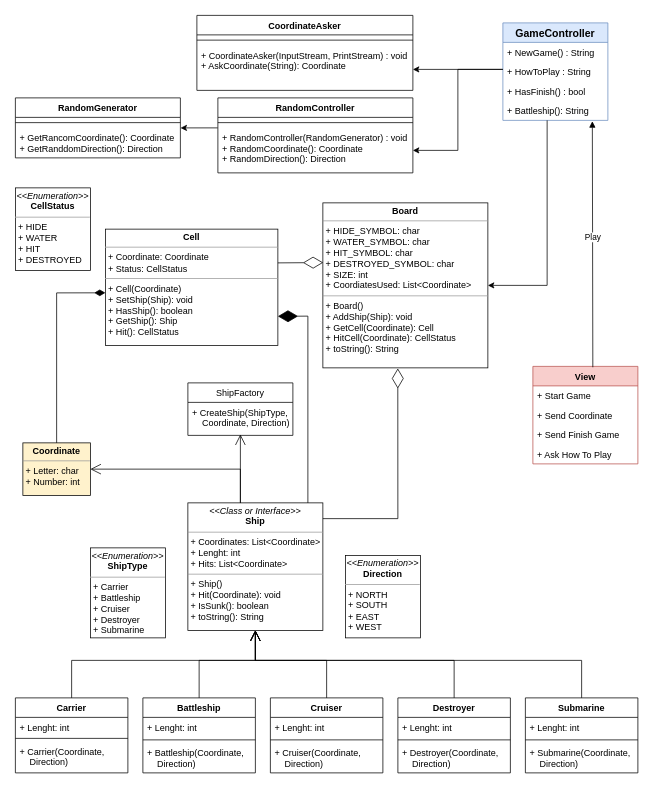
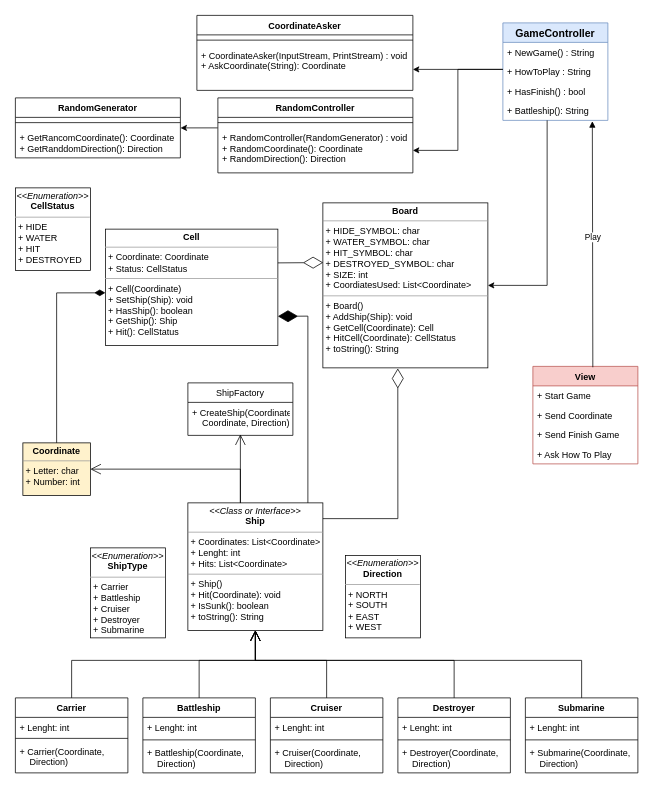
node "+ CreateShip(ShipType, Coordinate, Direction)": label "+ CreateShip(ShipType, Coordinate, Direction)" -> "+ CreateShip(Coordinates, Coordinate, Direction)"
